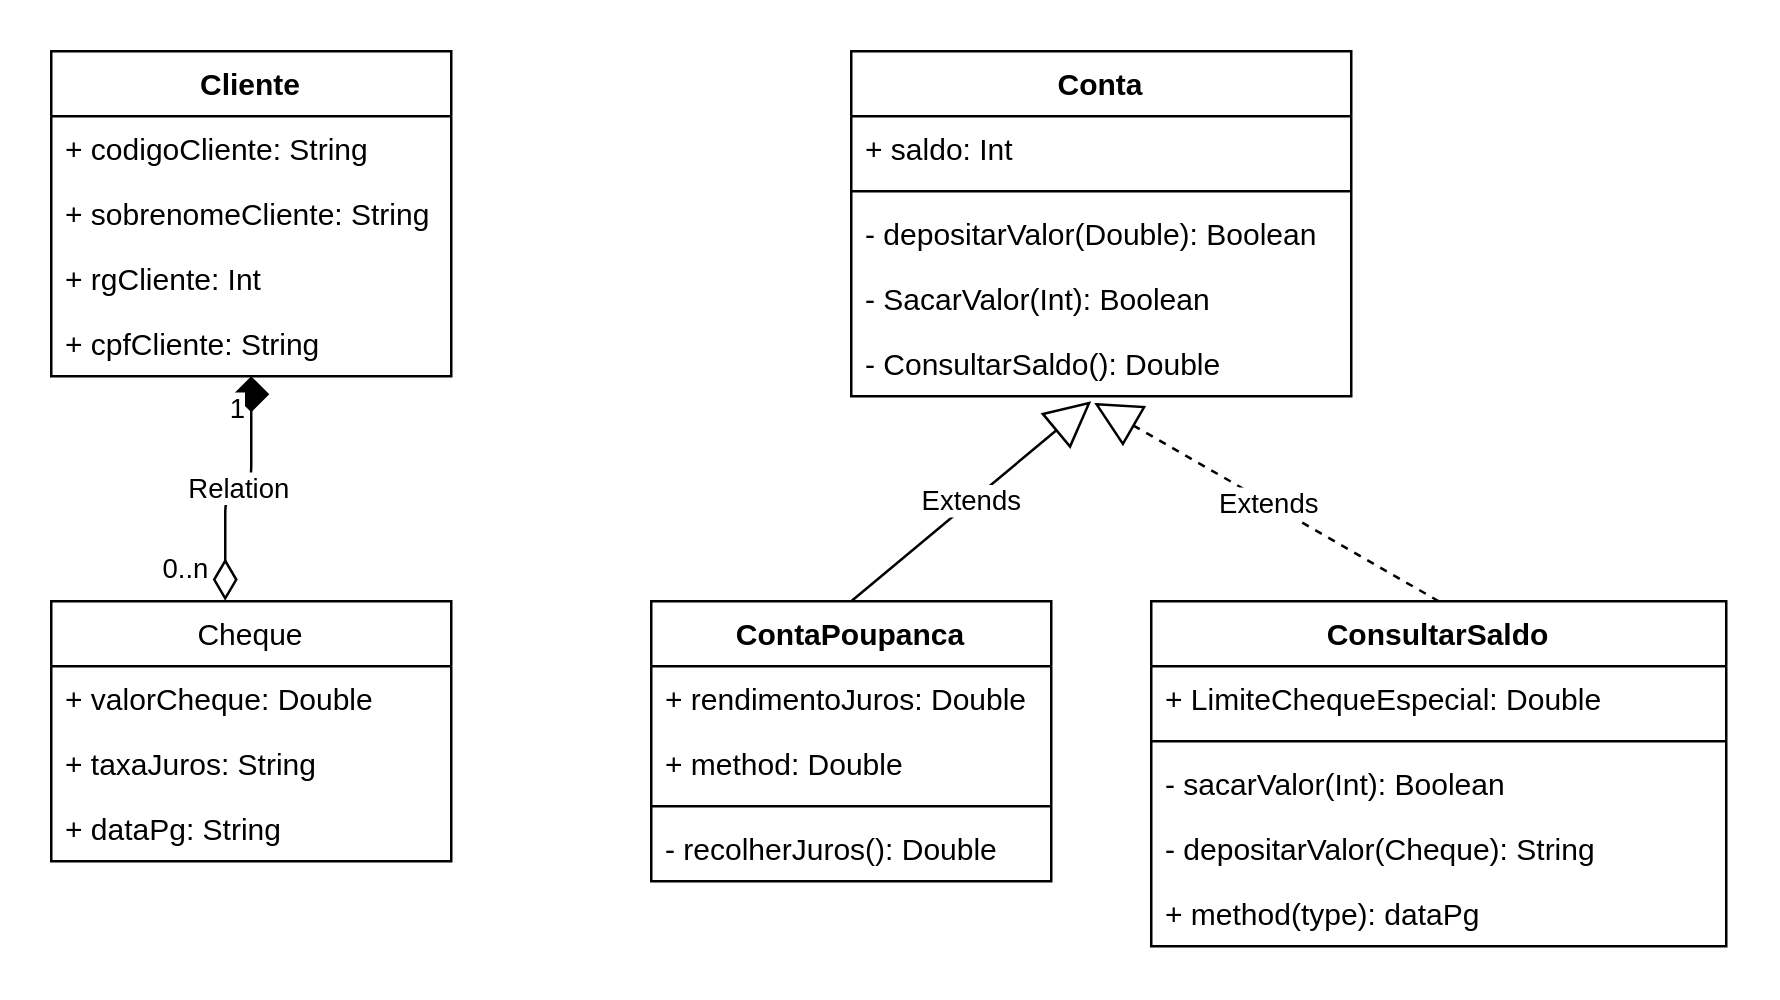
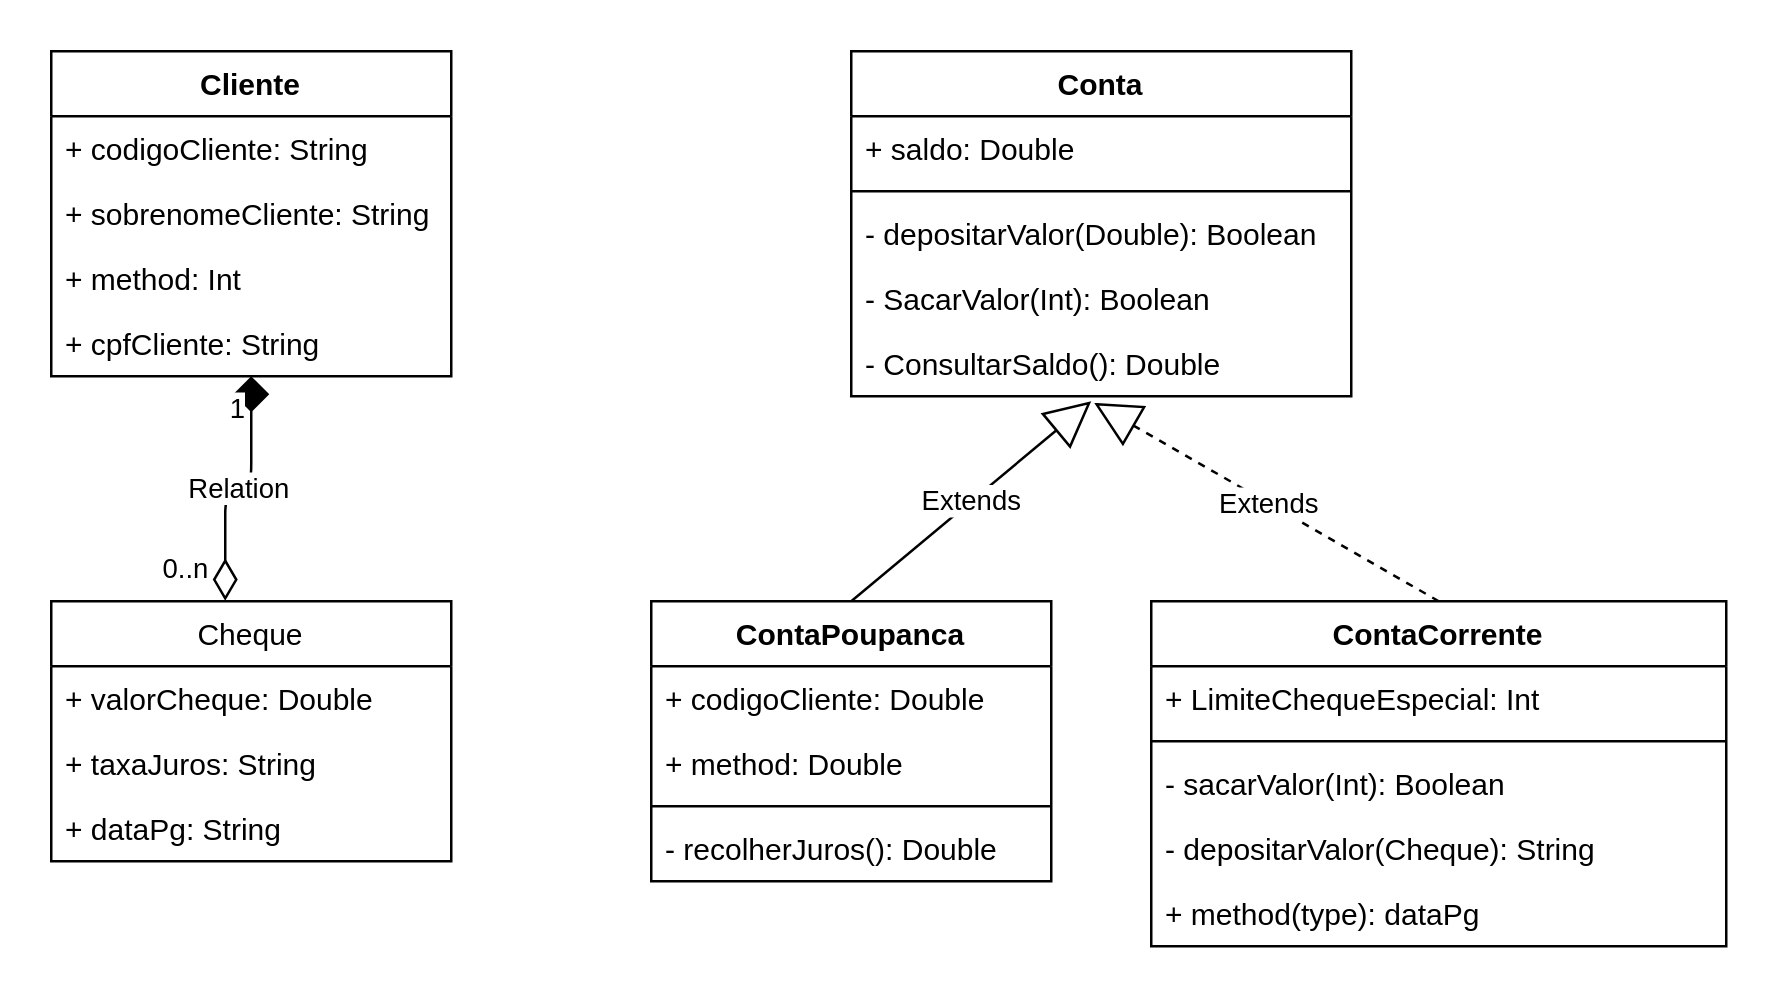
node "+ saldo: Int": label "+ saldo: Int" -> "+ saldo: Double"
node "+ rgCliente: Int": label "+ rgCliente: Int" -> "+ method: Int"
node "ConsultarSaldo": label "ConsultarSaldo" -> "ContaCorrente"
node "+ rendimentoJuros: Double": label "+ rendimentoJuros: Double" -> "+ codigoCliente: Double"
node "+ LimiteChequeEspecial: Double": label "+ LimiteChequeEspecial: Double" -> "+ LimiteChequeEspecial: Int"
